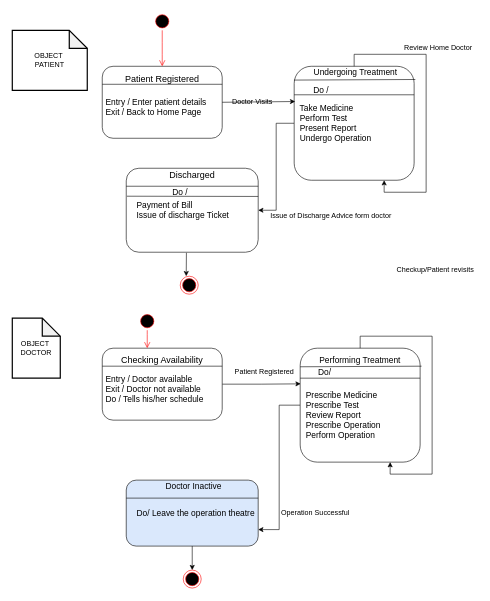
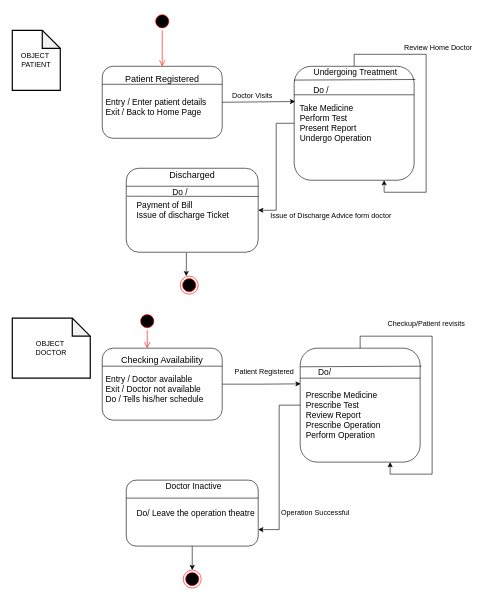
node "OBJECT PATIENT": size 75x60 -> 48x60
node "Doctor Visits": moved (252, 102) -> (252, 96)
node "Checkup/Patient revisits": moved (435, 270) -> (426, 324)
node "OBJECT DOCTOR": size 48x60 -> 78x60
node "Performing Treatment": removed
node "Do/ Leave the operation theatre": fillcolor #dae8fc -> #ffffff
